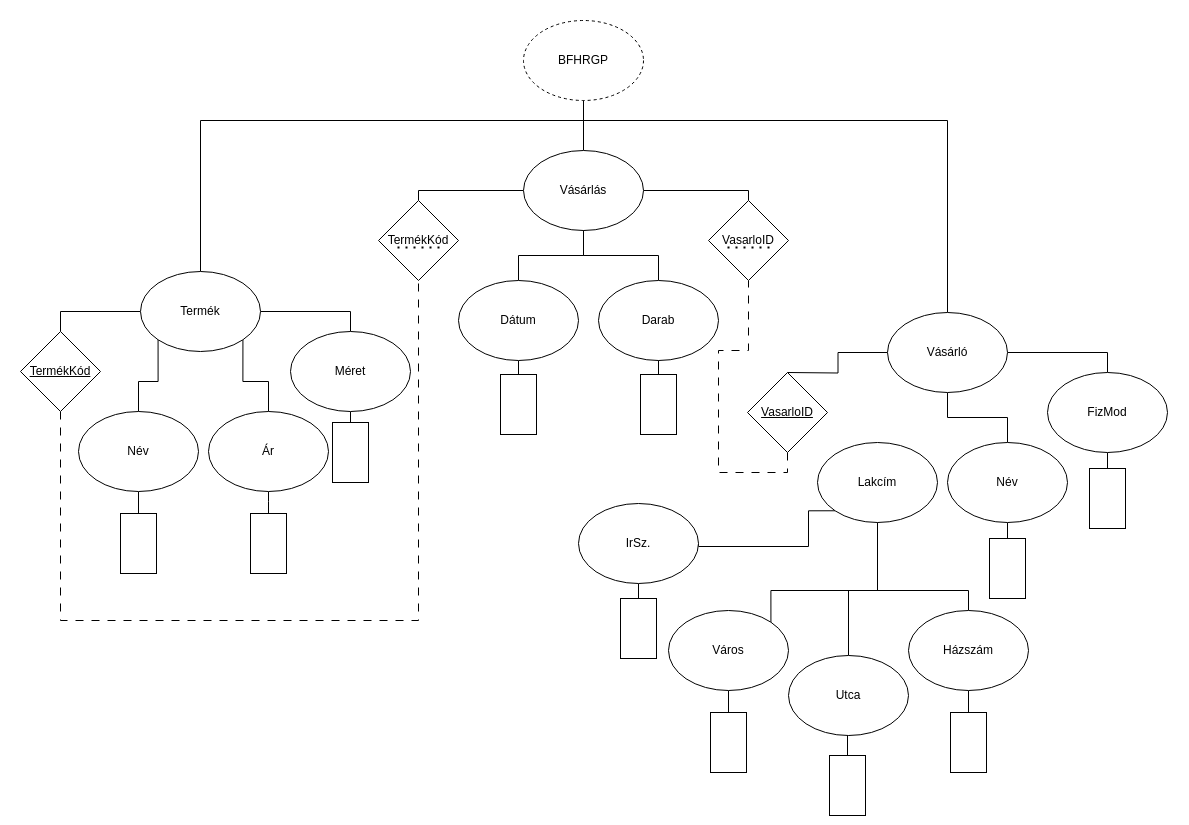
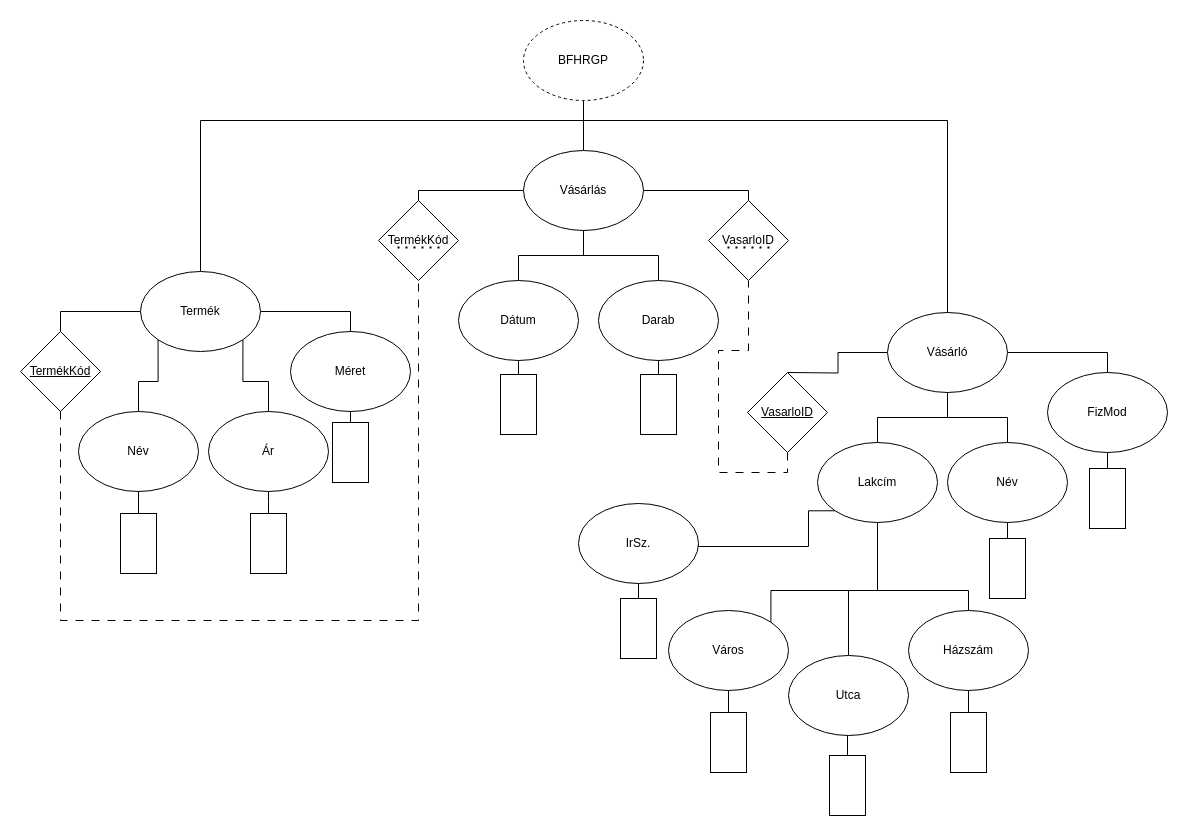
edge "Vásárló" -- "Lakcím": added
